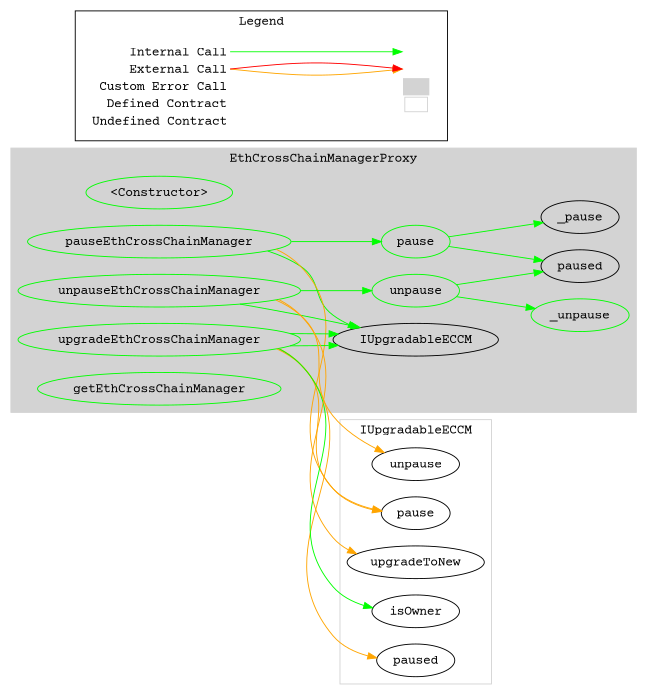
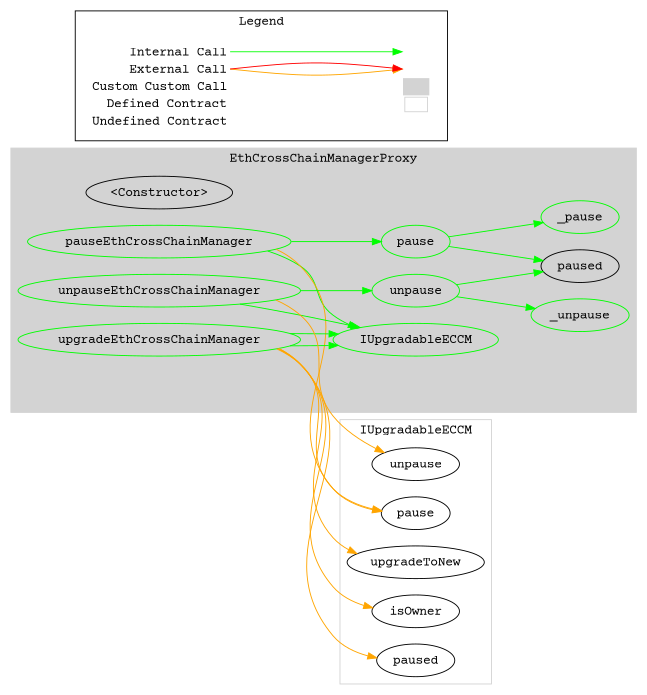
node "Internal Call": text "Custom Error Call" -> "Custom Custom Call"
node "<Constructor>": color green -> black
node "_pause": color black -> green
node "IUpgradableECCM": color black -> green
edge "unpauseEthCrossChainManager" -> "upgradeToNew": now "upgradeEthCrossChainManager" -> "upgradeToNew"
node "getEthCrossChainManager": removed
edge "upgradeEthCrossChainManager" -> "isOwner": color green -> orange
